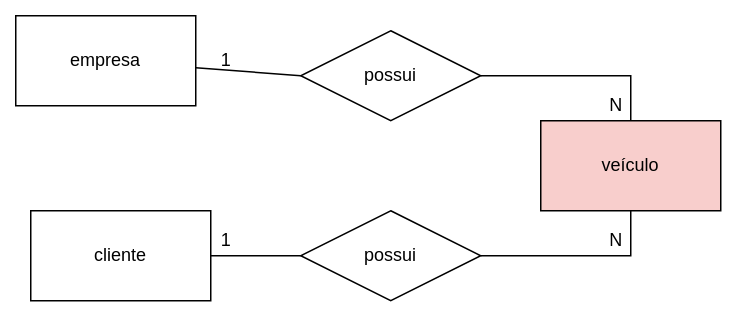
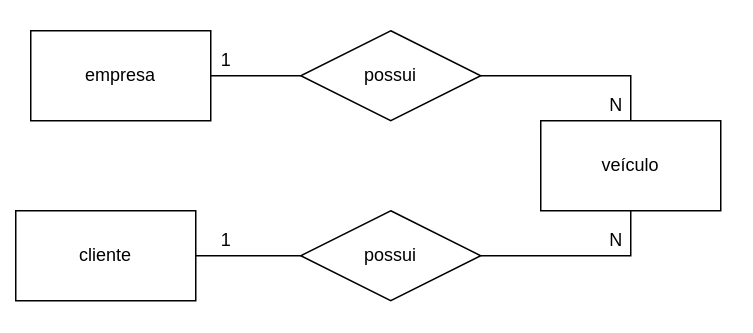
node "empresa": moved (106, 61) -> (121, 76)
node "veículo": fillcolor #f8cecc -> #ffffff
node "cliente": moved (121, 256) -> (106, 256)
